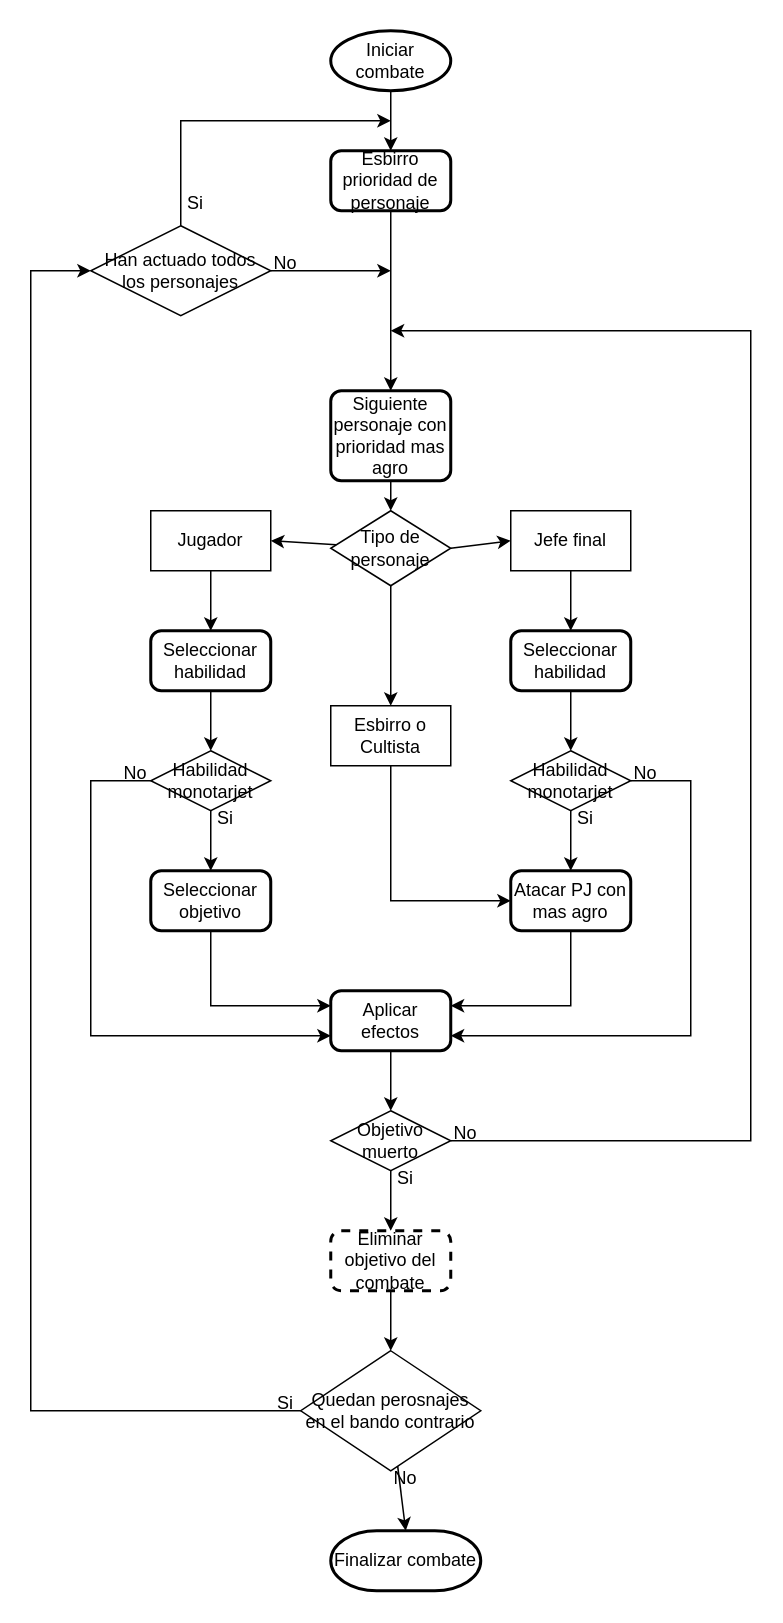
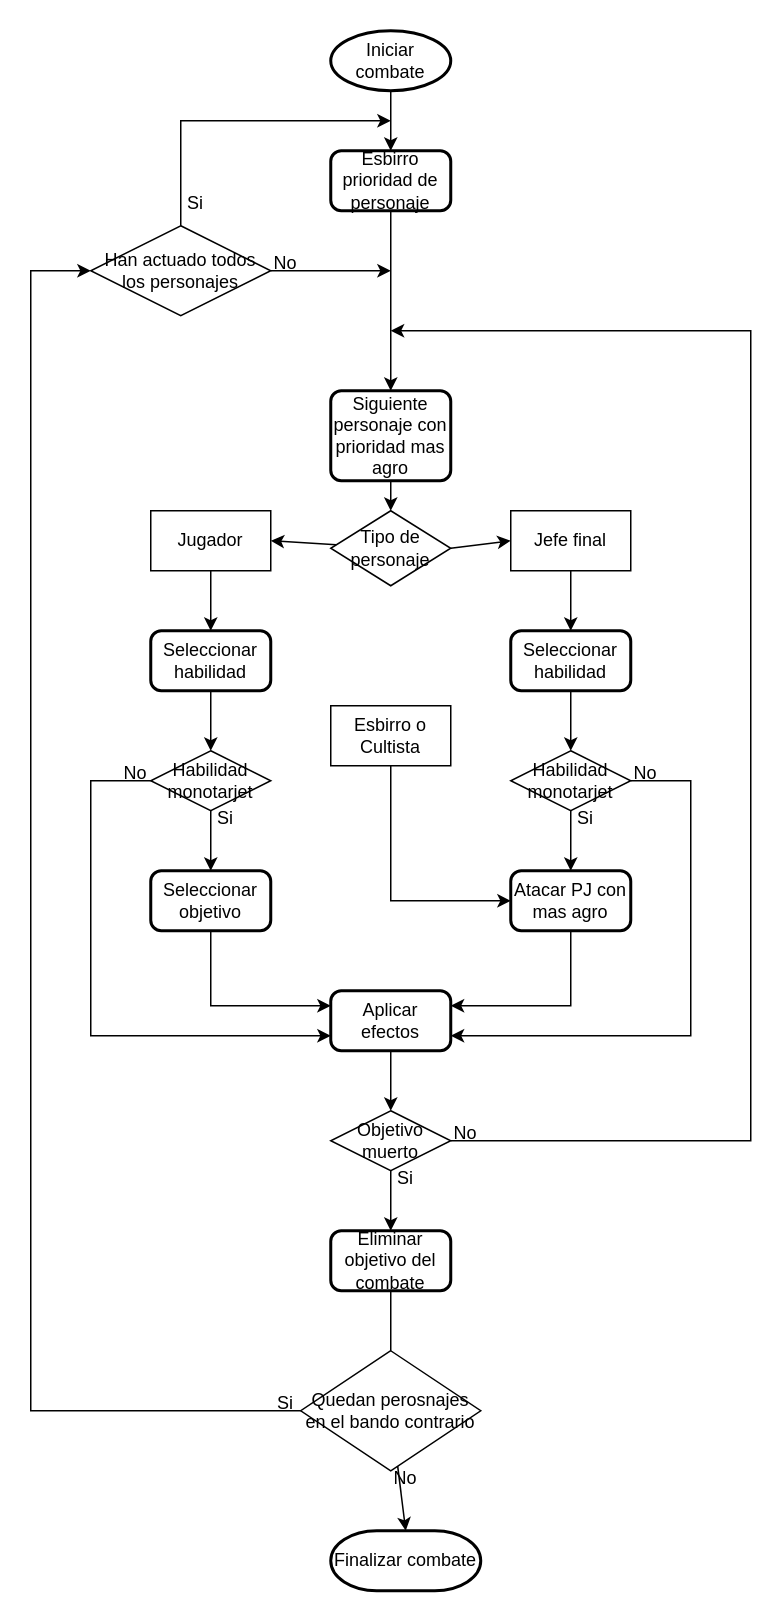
edge "Tipo de personaje" -> "Esbirro o Cultista": removed
node "Eliminar objetivo del combate": style dashed -> solid
edge "Eliminar objetivo del combate" -> "Quedan perosnajes en el bando contrario": arrowhead classic -> none
